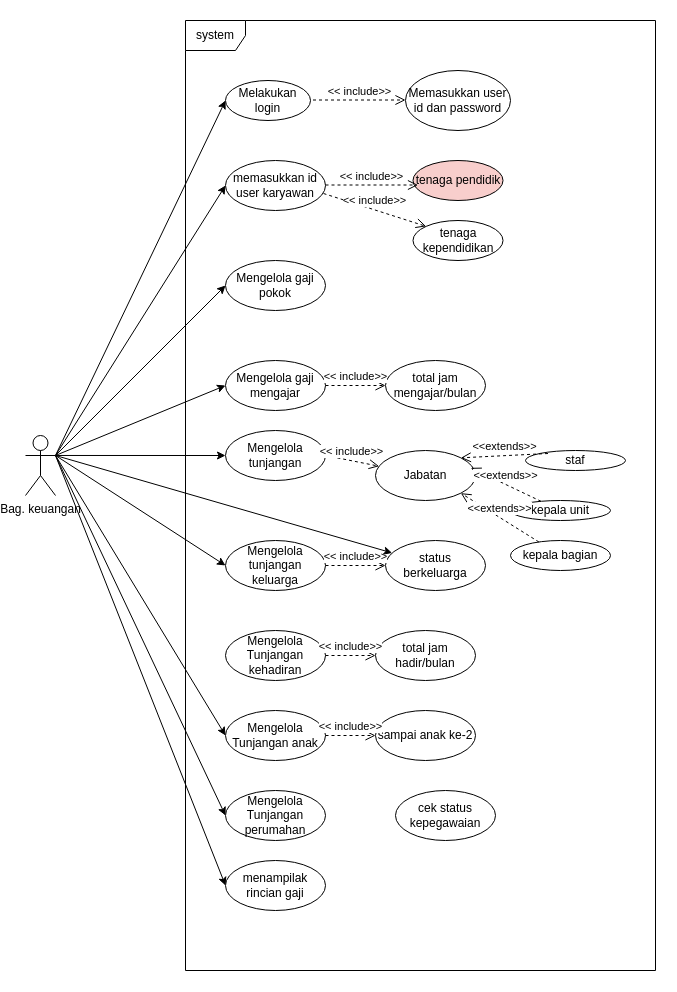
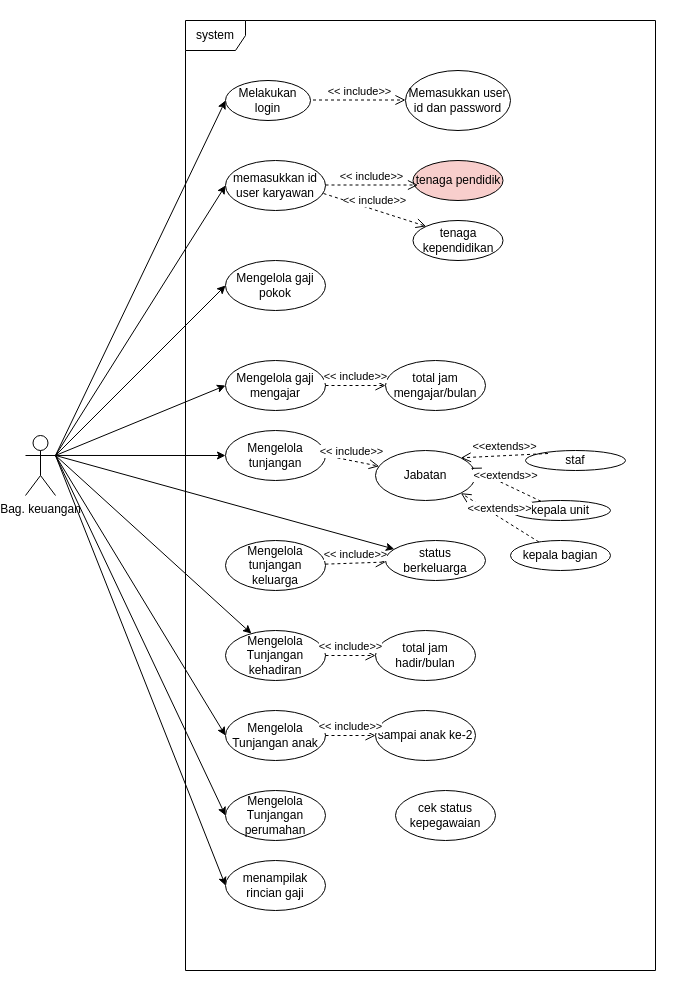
edge "Bag. keuangan" -> "Mengelola tunjangan keluarga": now "Bag. keuangan" -> "Mengelola Tunjangan kehadiran"
node "status berkeluarga": size 100x50 -> 100x40
